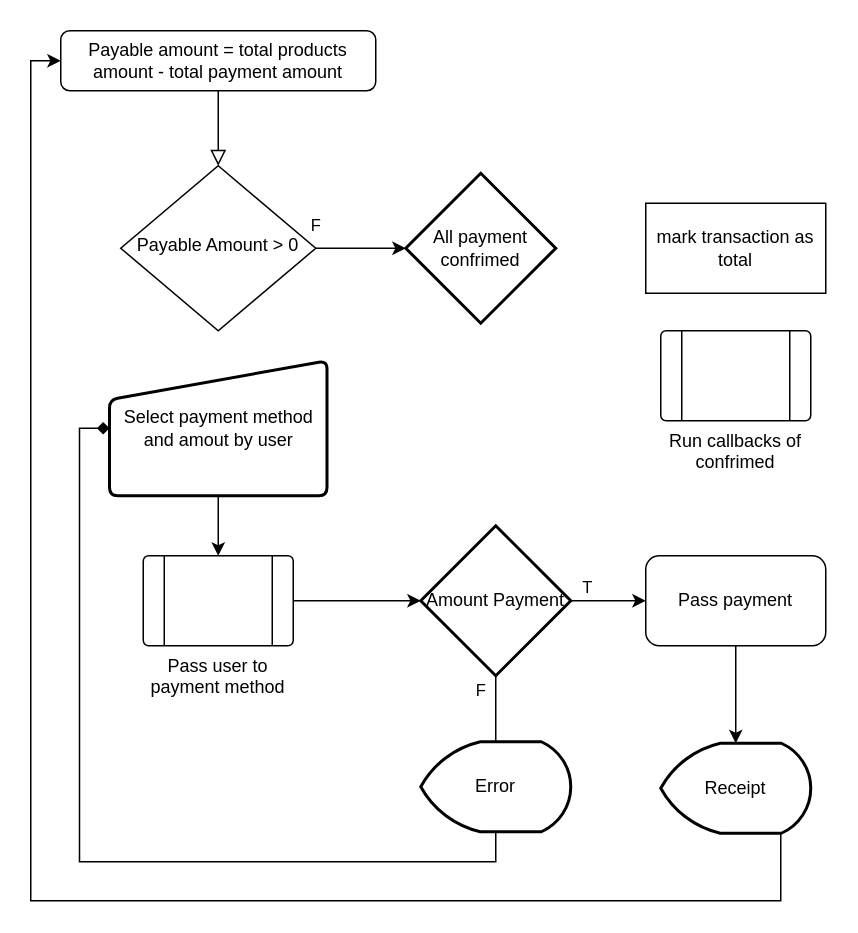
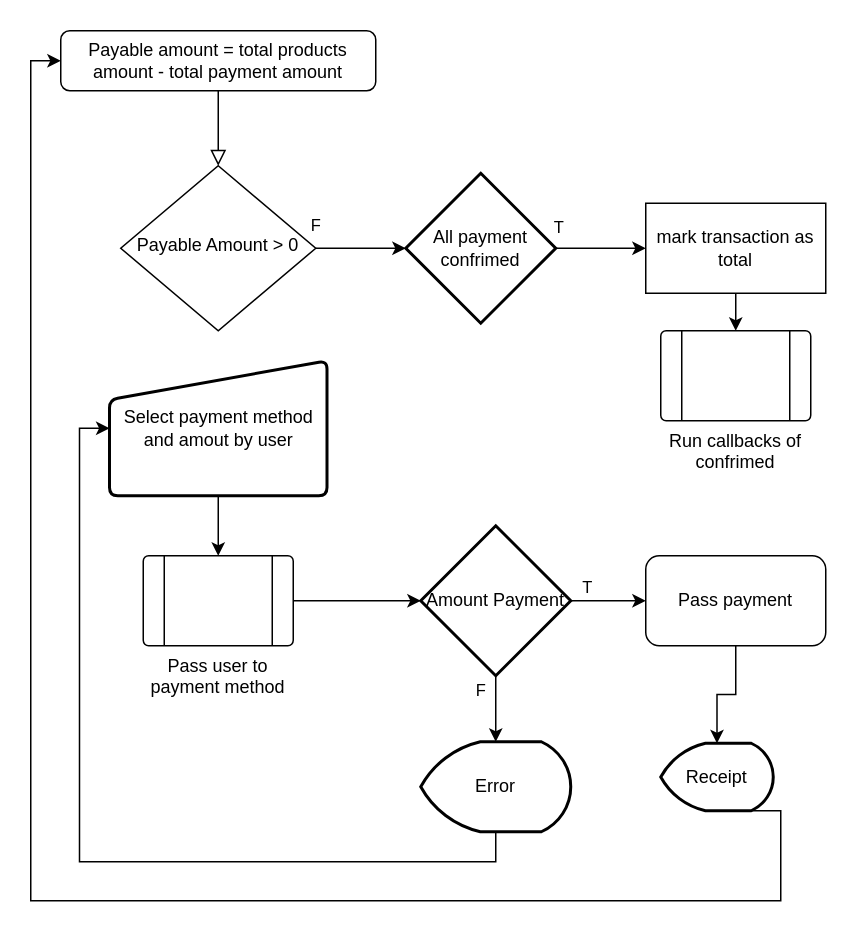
edge "All payment confrimed" -> "mark transaction as total": added, label "T"
edge "mark transaction as total" -> "Run callbacks of confrimed": added
edge "Error" -> "Select payment method and amout by user": arrowhead diamond -> classic
edge "Amount Payment" -- "Error": arrowhead none -> classic
node "Receipt": size 150x90 -> 113x68
